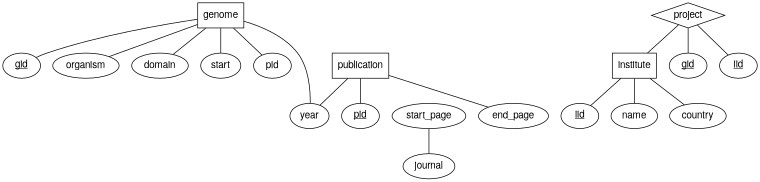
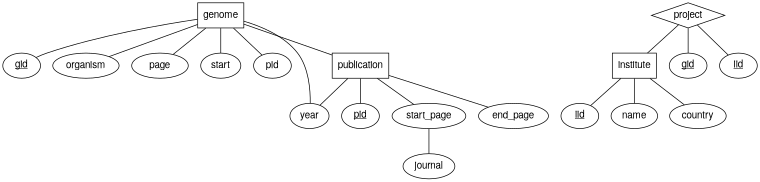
edge "genome" -- "publication": added
node "domain": label "domain" -> "page"
edge "publication" -- "start_page": added
